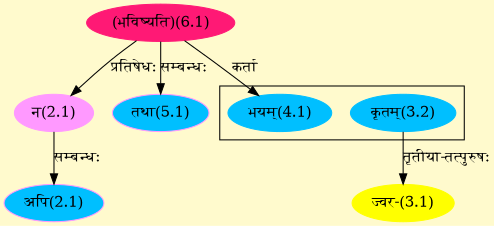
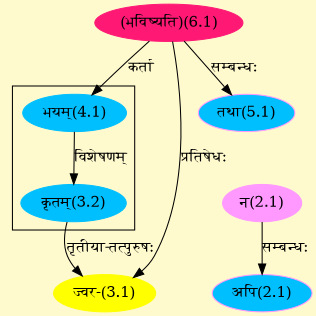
edge "(भविष्यति)(6.1)" -> "न(2.1)": now "(भविष्यति)(6.1)" -> "ज्वर-(3.1)"
edge "भयम्(4.1)" -> "कृतम्(3.2)": added, label "विशेषणम्"
